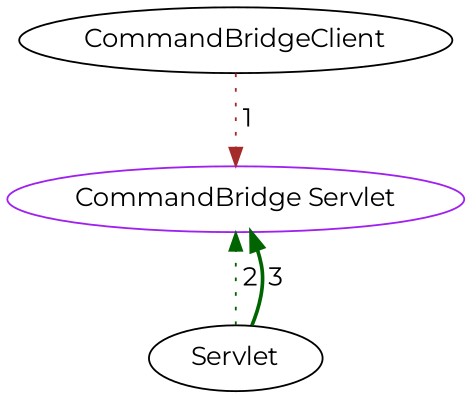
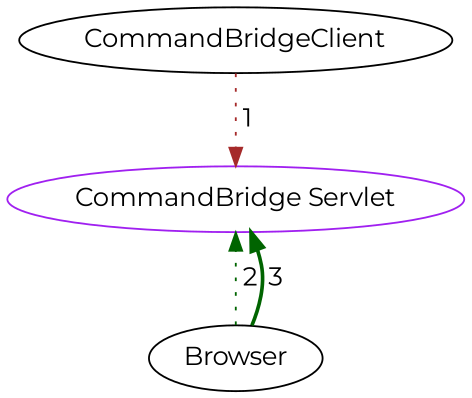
node "Servlet": label "Servlet" -> "Browser"
